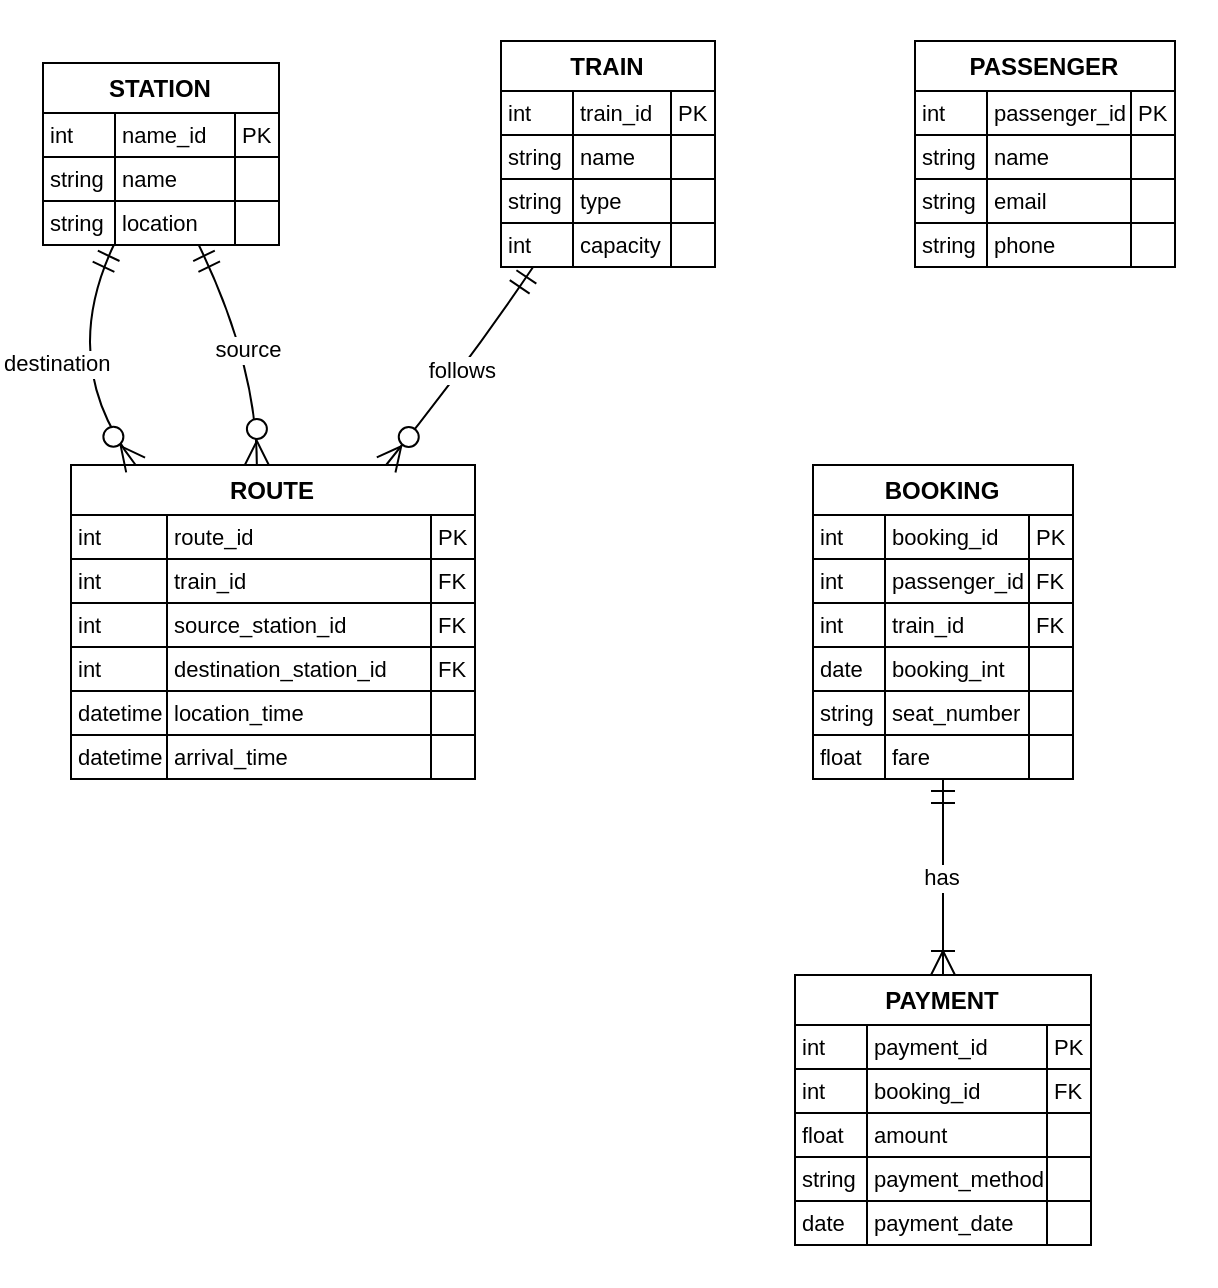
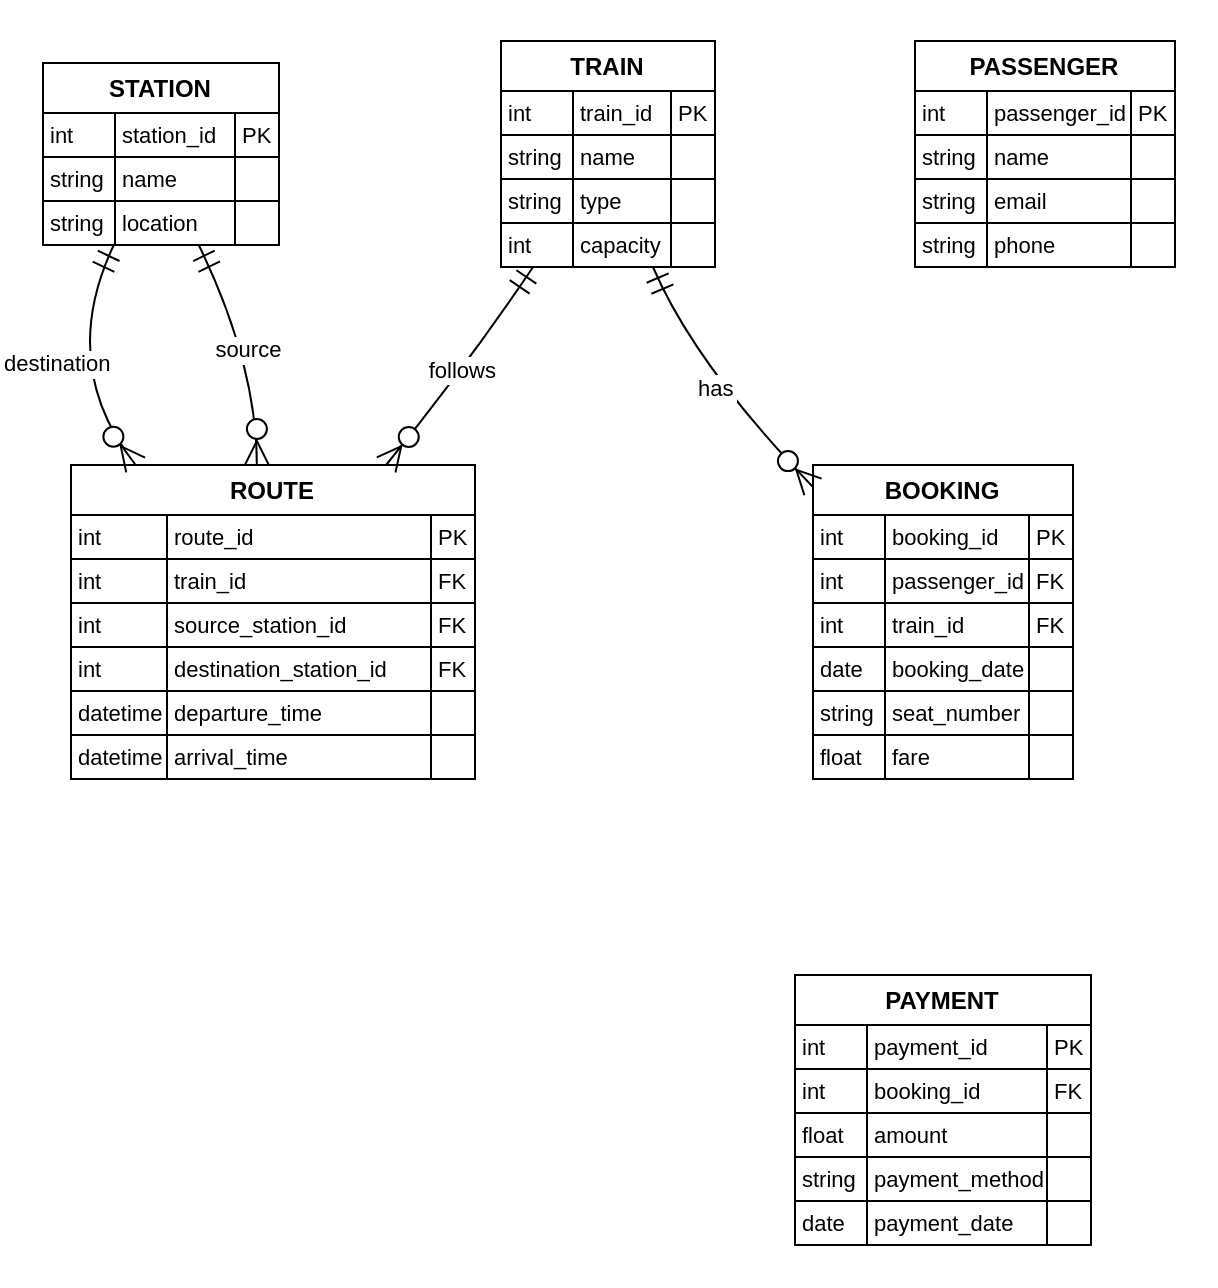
node "name_id": label "name_id" -> "station_id"
edge "TRAIN" -- "BOOKING": added, label "has"
node "booking_int": label "booking_int" -> "booking_date"
node "location_time": label "location_time" -> "departure_time"
edge "BOOKING" -- "PAYMENT": removed, label "has"
